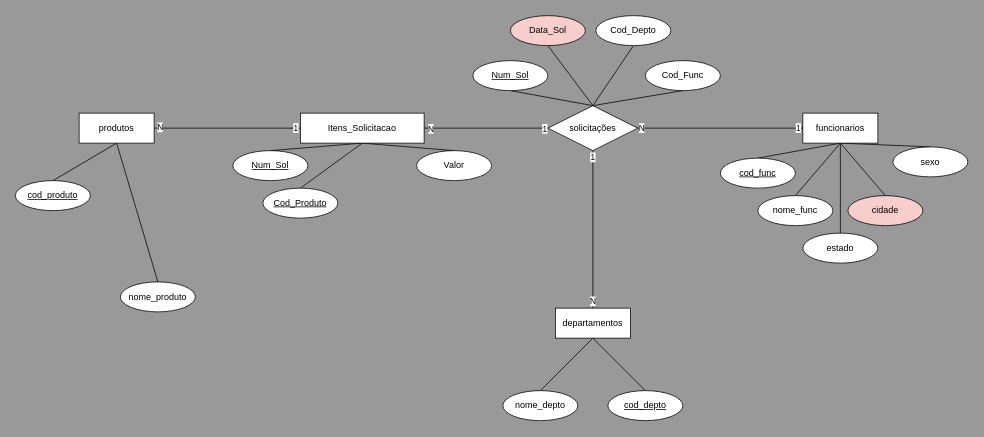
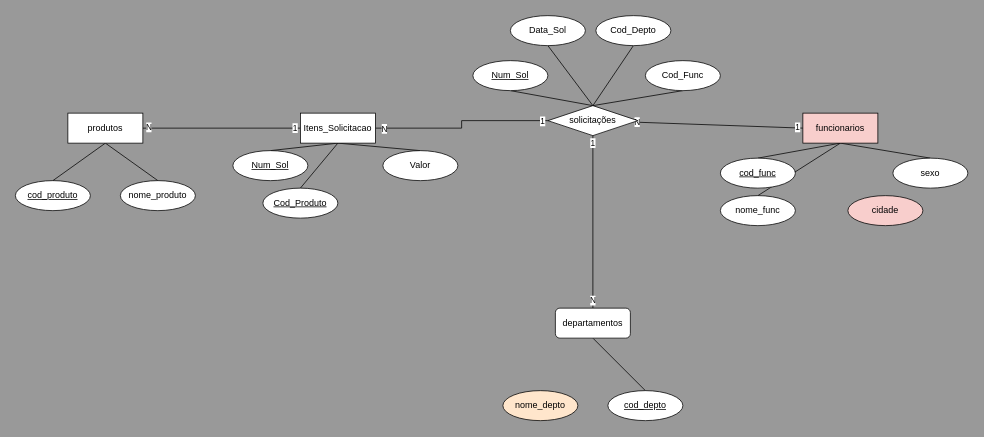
node "Data_Sol": fillcolor #f8cecc -> #ffffff
node "produtos": moved (117, 128) -> (105, 128)
node "Itens_Solicitacao": size 124x30 -> 75x30
node "solicitações": size 90x45 -> 90x30
node "funcionarios": fillcolor #ffffff -> #f8cecc
node "sexo": moved (930, 162) -> (930, 173)
node "Valor": moved (454, 165) -> (420, 165)
edge "funcionarios" -- "cidade": removed
edge "funcionarios" -- "estado": removed
node "nome_func": moved (795, 210) -> (758, 210)
node "estado": removed
node "nome_produto": moved (158, 297) -> (158, 195)
node "departamentos": shape rectangle -> rounded rectangle
edge "departamentos" -- "nome_depto": removed
node "nome_depto": fillcolor #ffffff -> #ffe6cc
